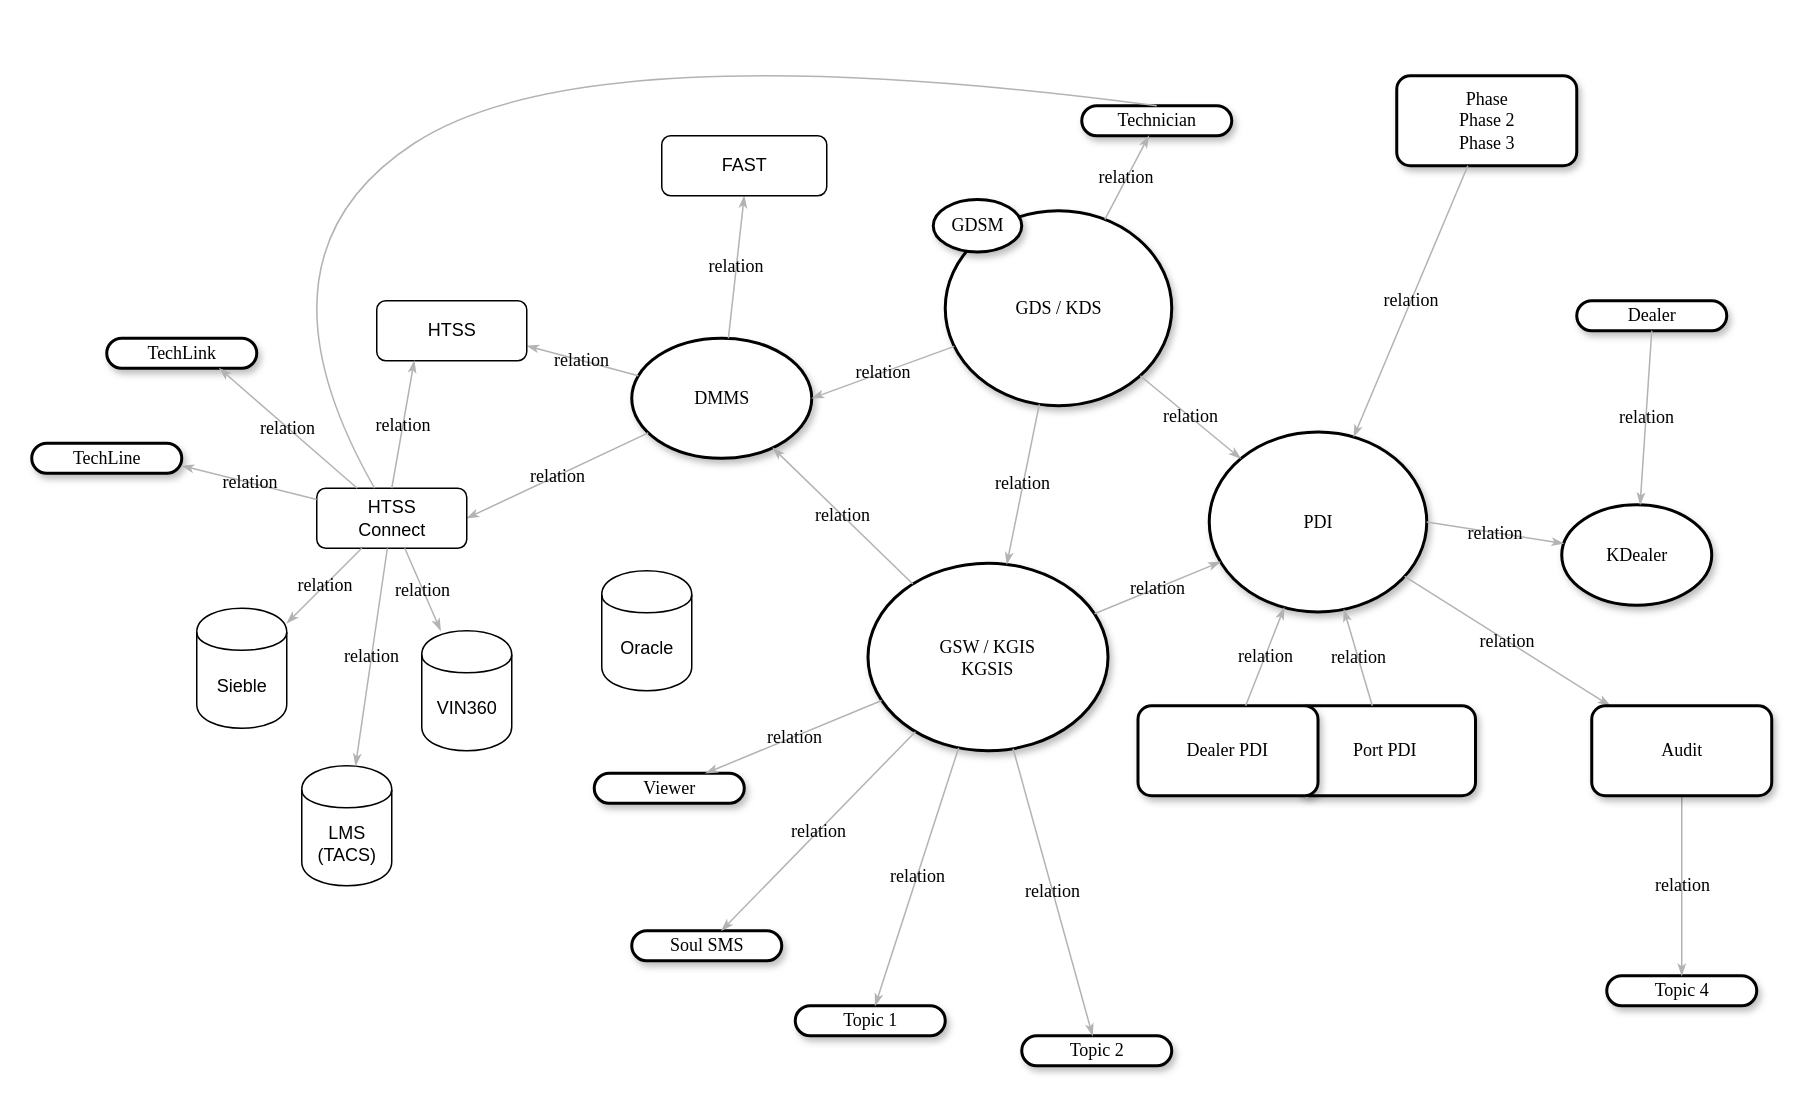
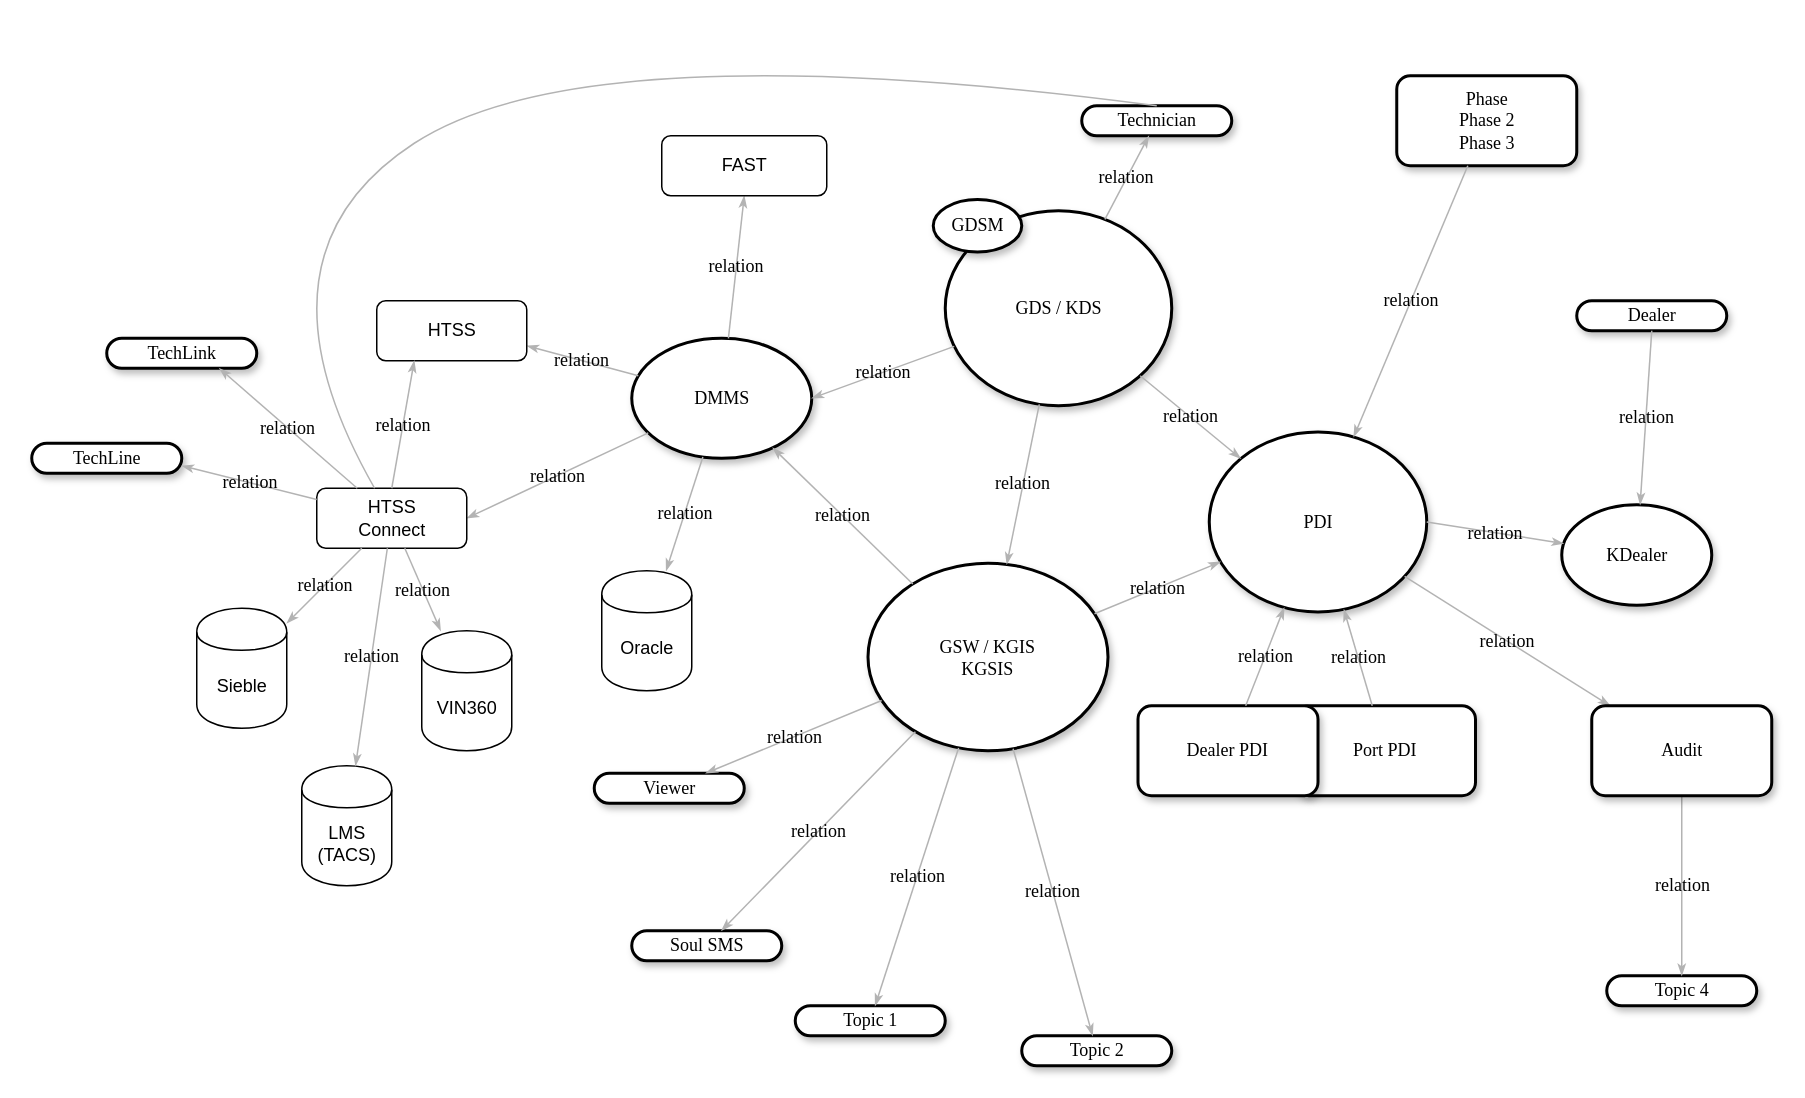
edge "DMMS" -> "Oracle": added, label "relation"
